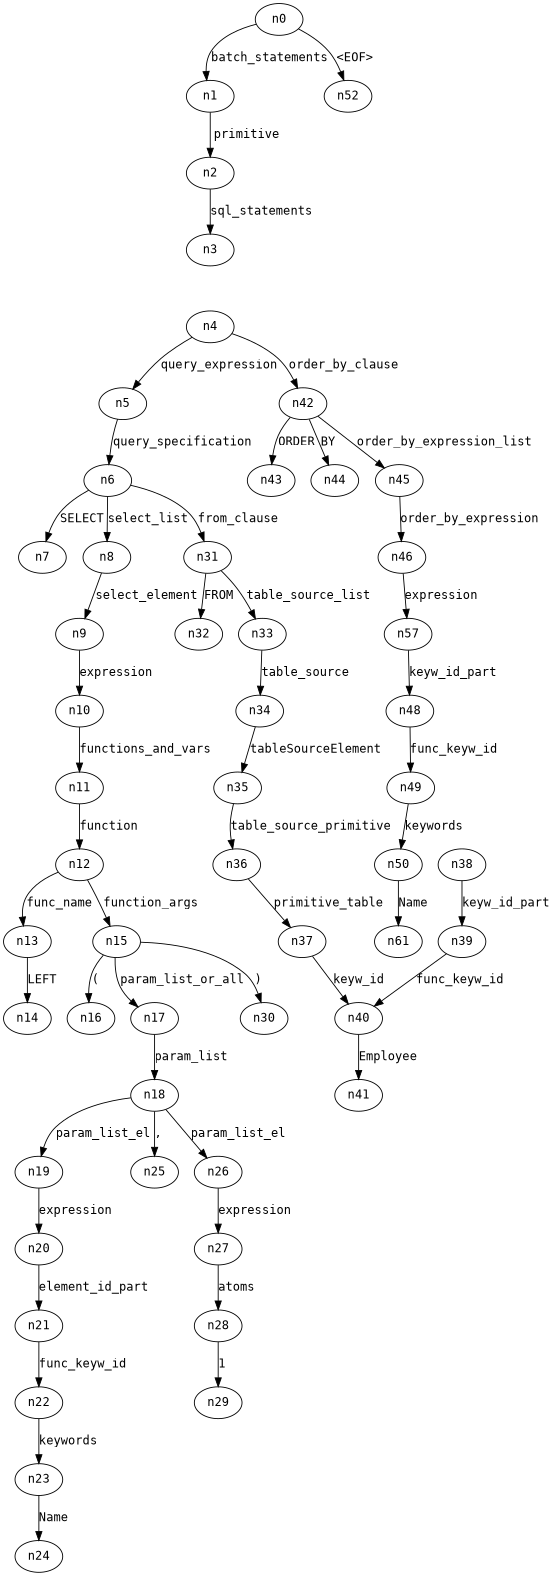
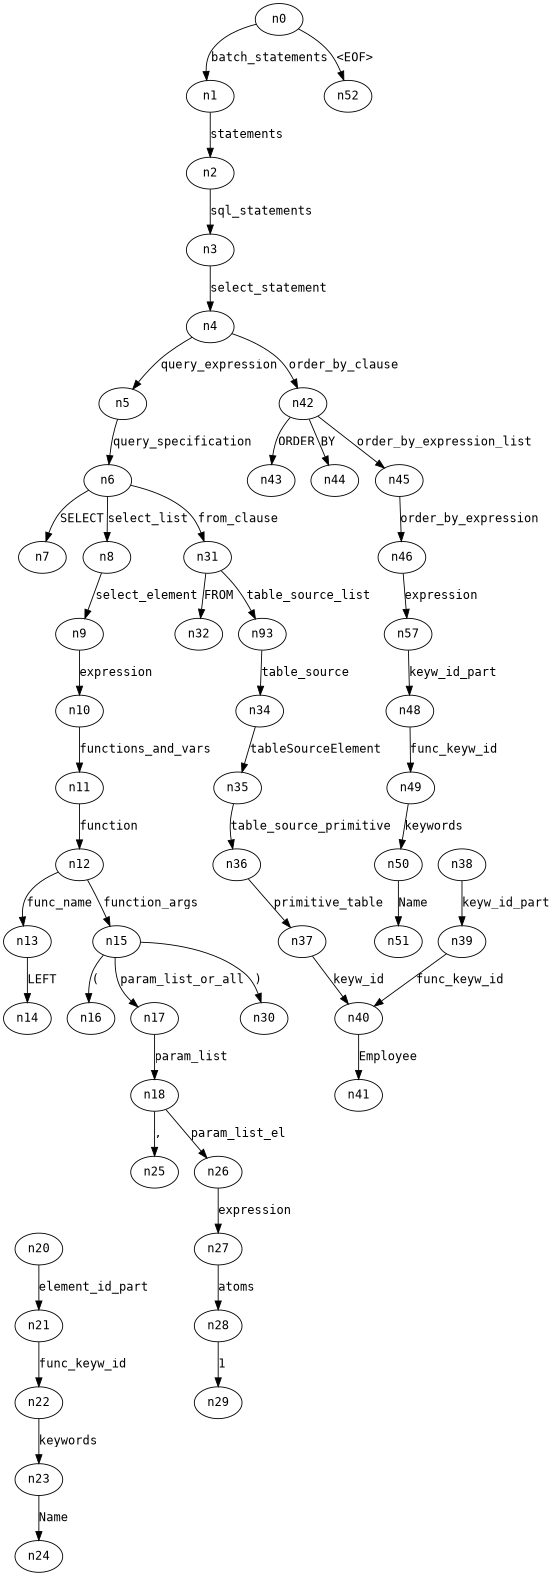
edge "n1" -> "n2": label "primitive" -> "statements"
edge "n3" -> "n4": added, label "select_statement"
node "n33": label "n33" -> "n93"
node "n61": label "n61" -> "n51"
node "n19": removed
